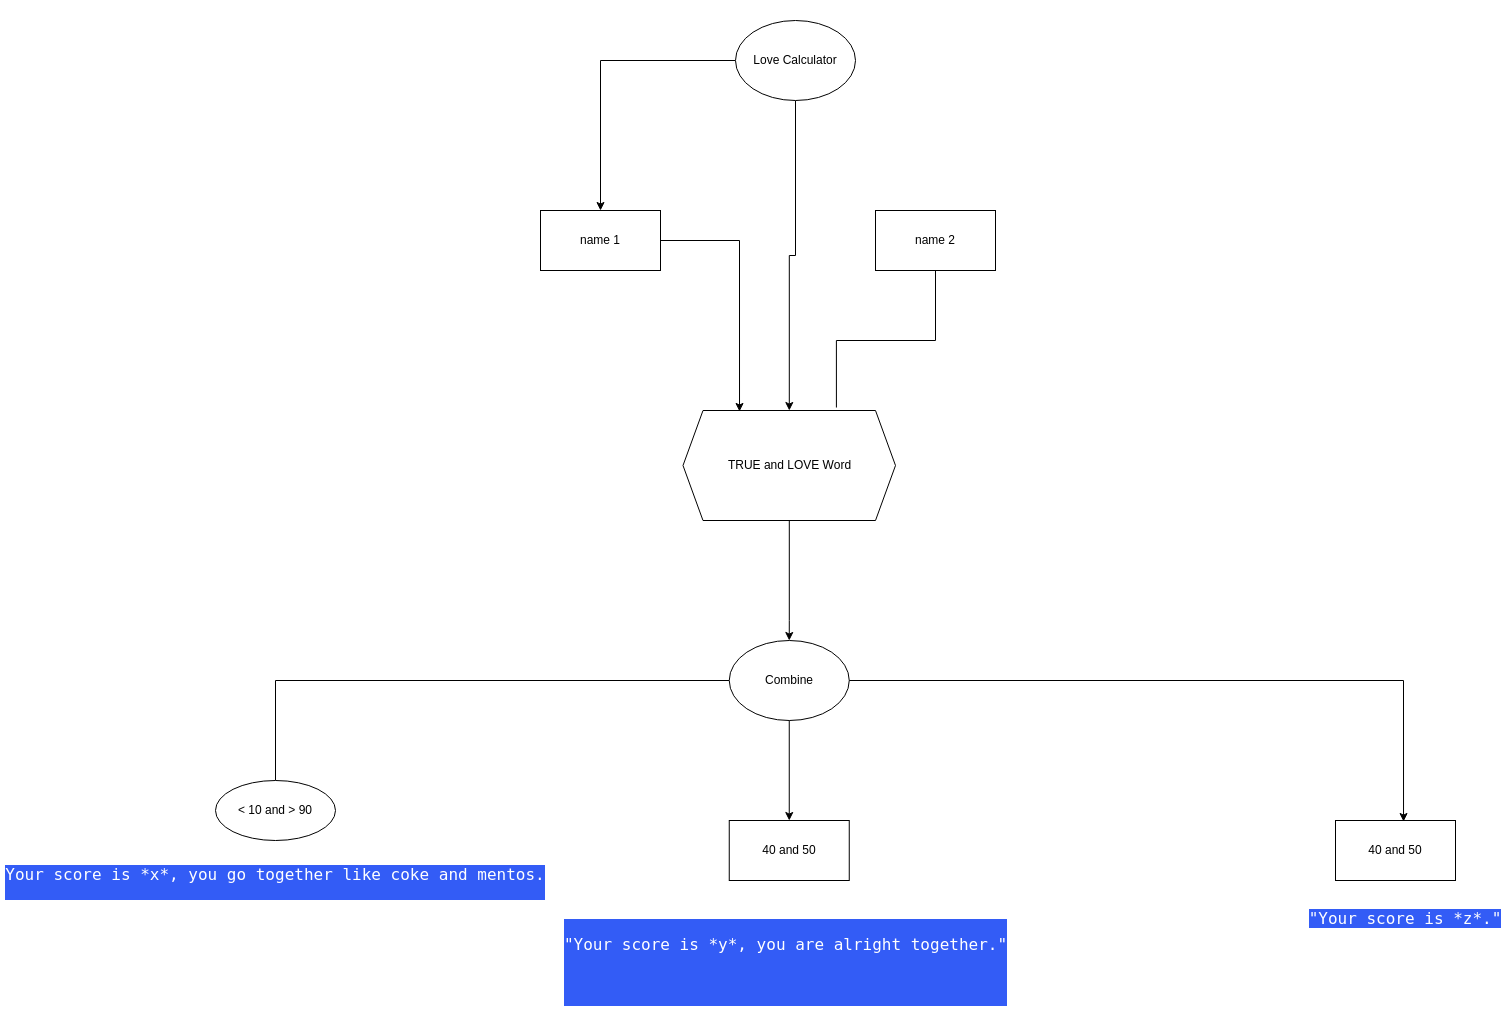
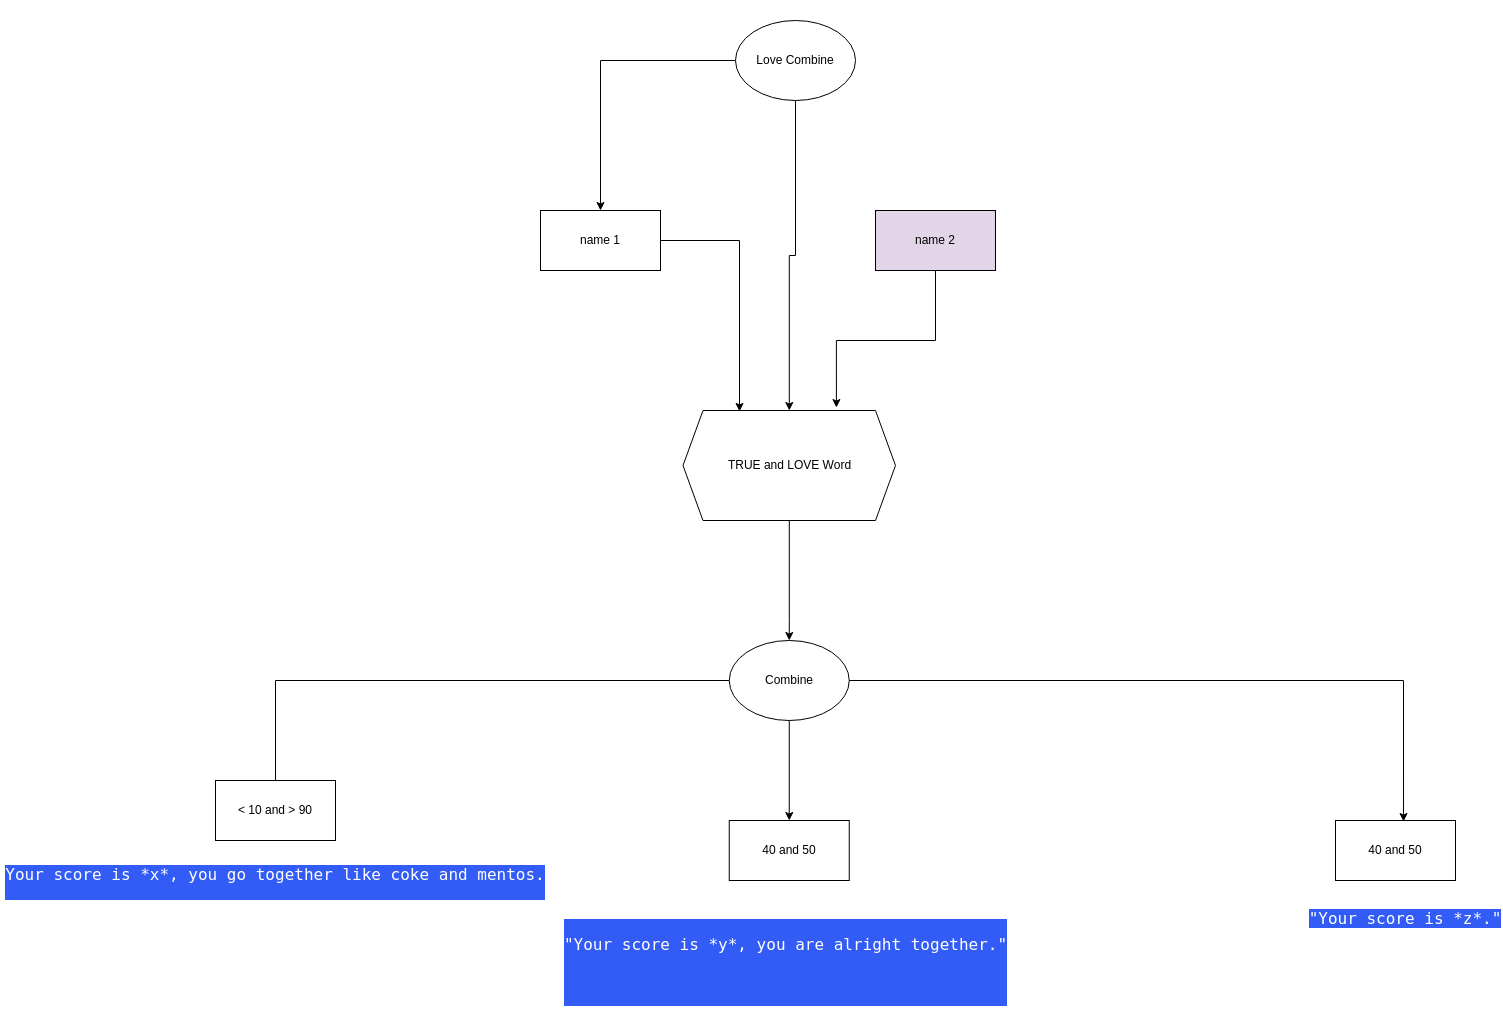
node "Love Calculator": label "Love Calculator" -> "Love Combine"
node "name 2": fillcolor #ffffff -> #e1d5e7
edge "name 2" -- "TRUE and LOVE Word": arrowhead none -> classic
node "< 10 and > 90": shape ellipse -> rectangle
